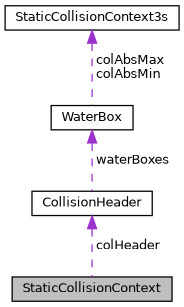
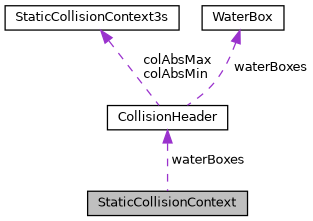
edge "WaterBox" -> "StaticCollisionContext3s": now "CollisionHeader" -> "StaticCollisionContext3s"
edge "StaticCollisionContext" -> "CollisionHeader": label " colHeader" -> " waterBoxes"
